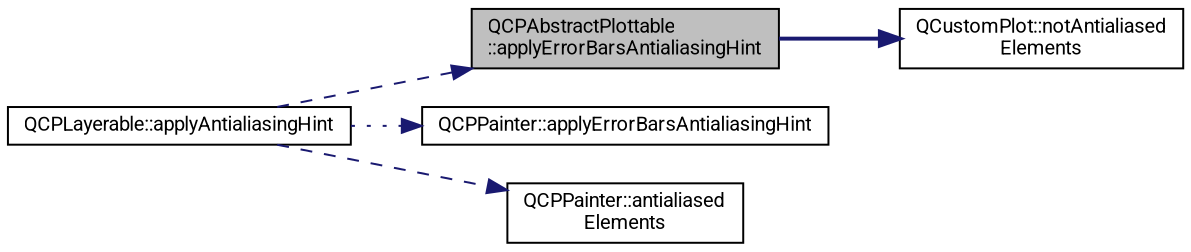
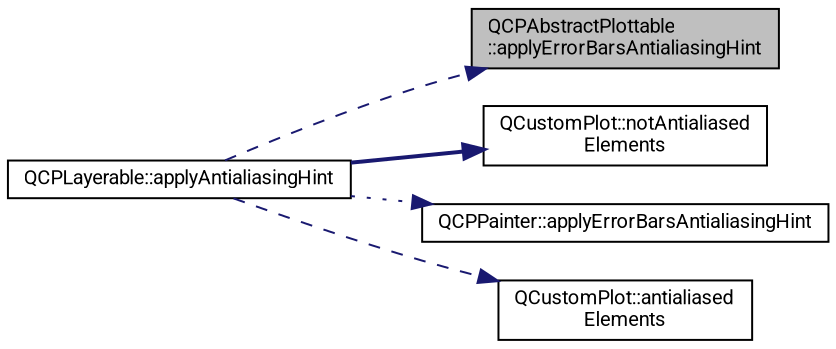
edge "QCPAbstractPlottable ::applyErrorBarsAntialiasingHint" -> "QCustomPlot::notAntialiased Elements": now "QCPLayerable::applyAntialiasingHint" -> "QCustomPlot::notAntialiased Elements"
node "QCPPainter::antialiased Elements": label "QCPPainter::antialiased Elements" -> "QCustomPlot::antialiased Elements"
